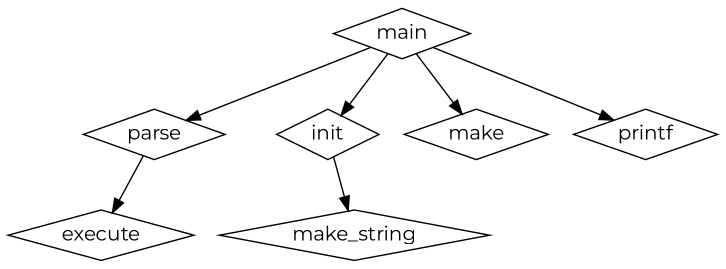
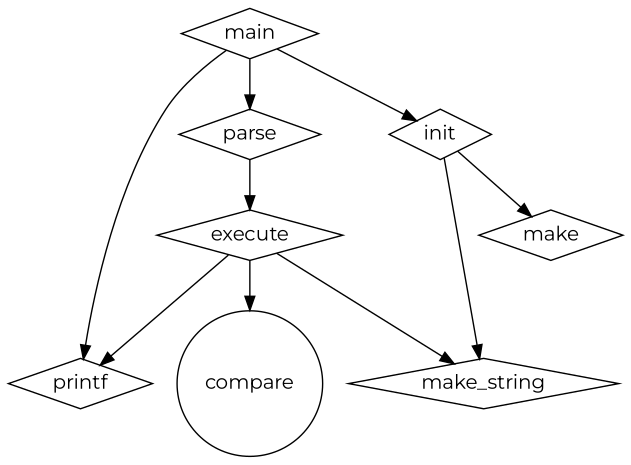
edge "main" -> "make": now "init" -> "make"
edge "execute" -> "make_string": added
edge "execute" -> "printf": added
node "compare": added
